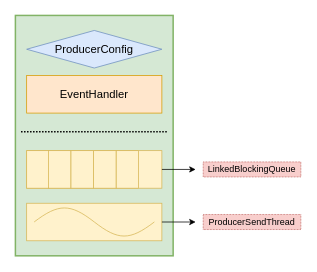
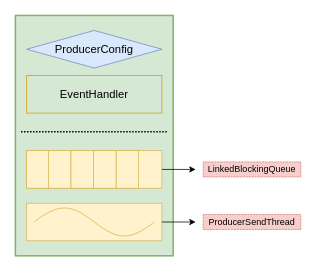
node "EventHandler": fillcolor #ffe6cc -> #d5e8d4
